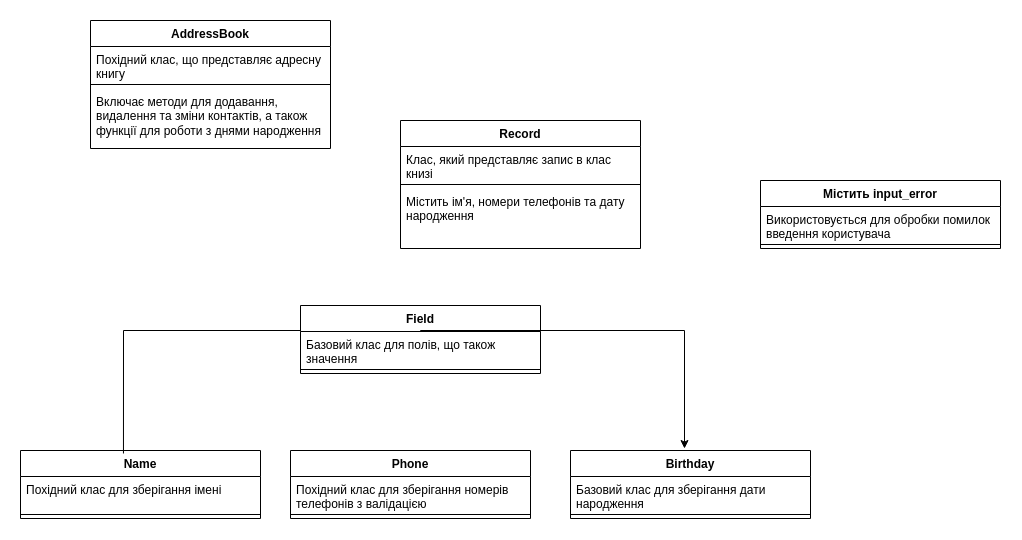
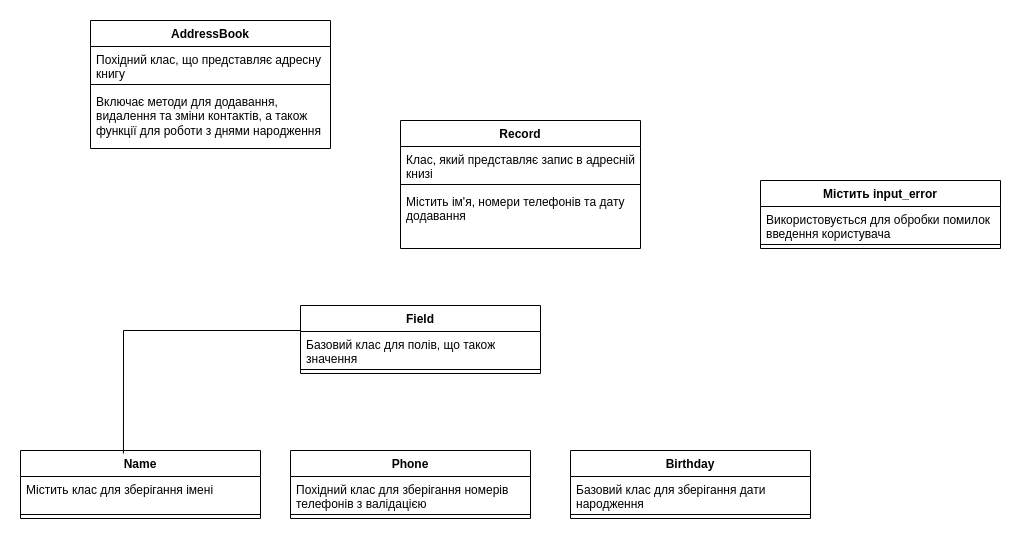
node "Клас, який представляє запис в клас книзі": label "Клас, який представляє запис в клас книзі" -> "Клас, який представляє запис в адресній книзі"
node "Містить ім'я, номери телефонів та дату народження": label "Містить ім'я, номери телефонів та дату народження" -> "Містить ім'я, номери телефонів та дату додавання"
edge "Базовий клас для полів, що також значення" -> "Birthday": removed
node "Похідний клас для зберігання імені": label "Похідний клас для зберігання імені" -> "Містить клас для зберігання імені"
